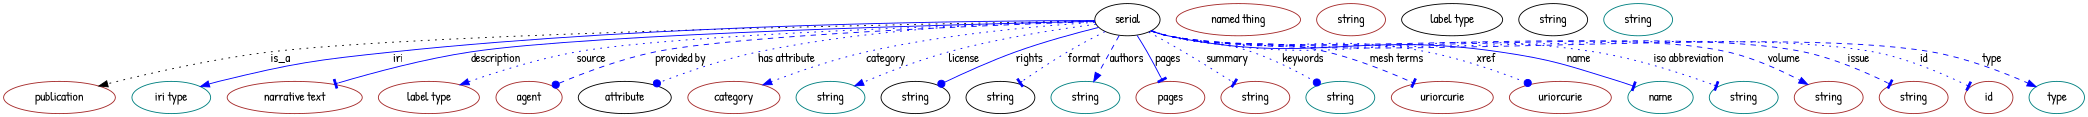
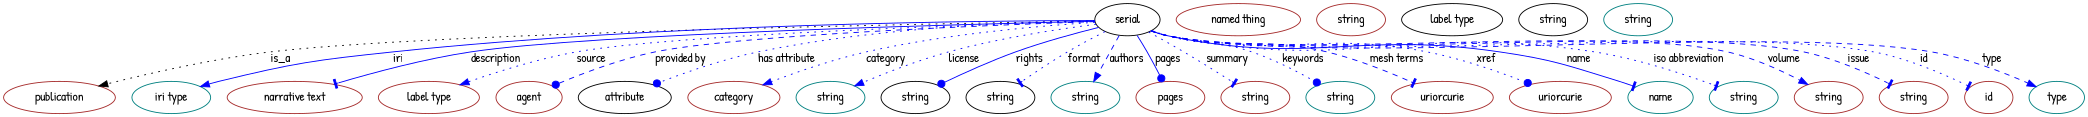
edge "serial" -> "pages": arrowhead tee -> dot
